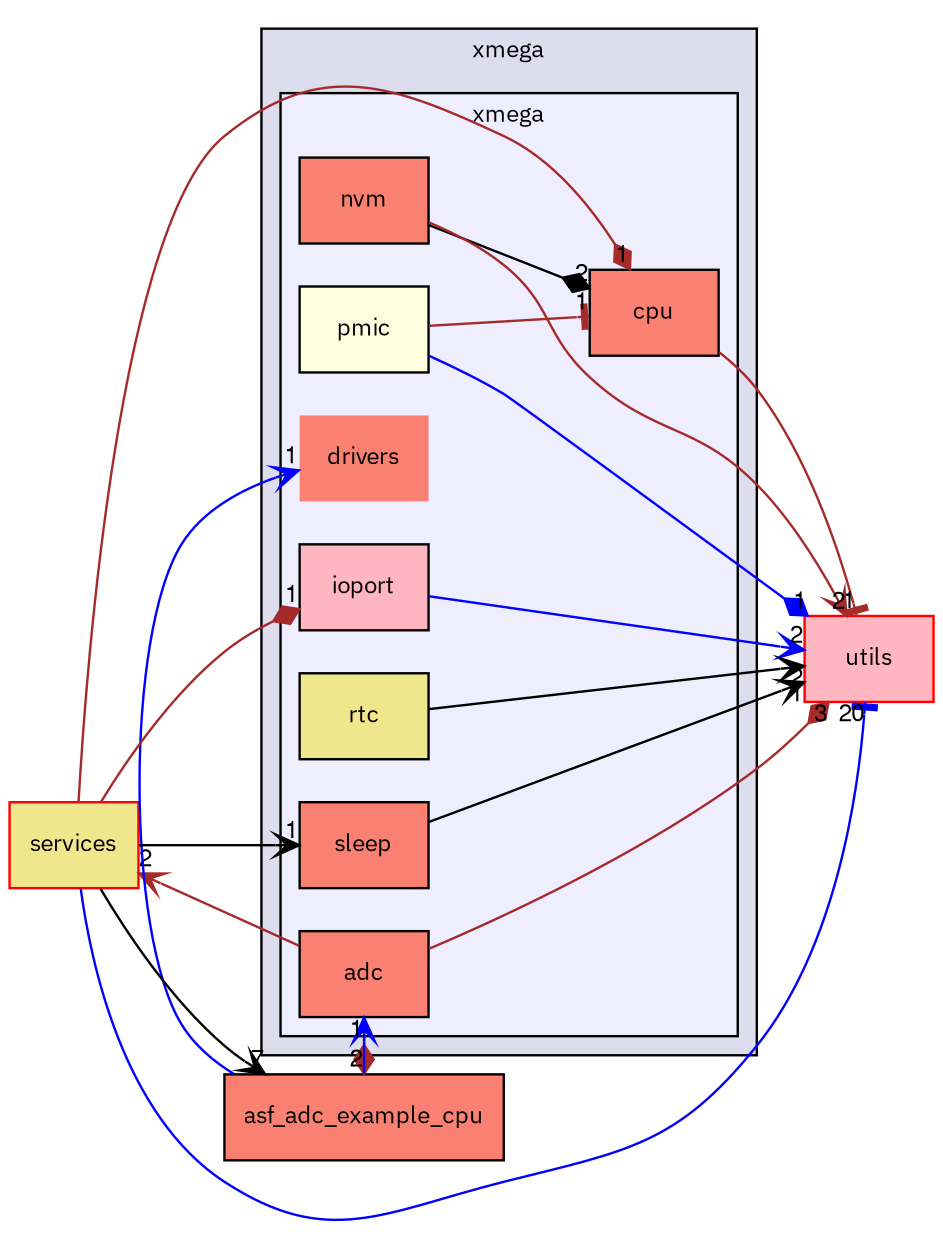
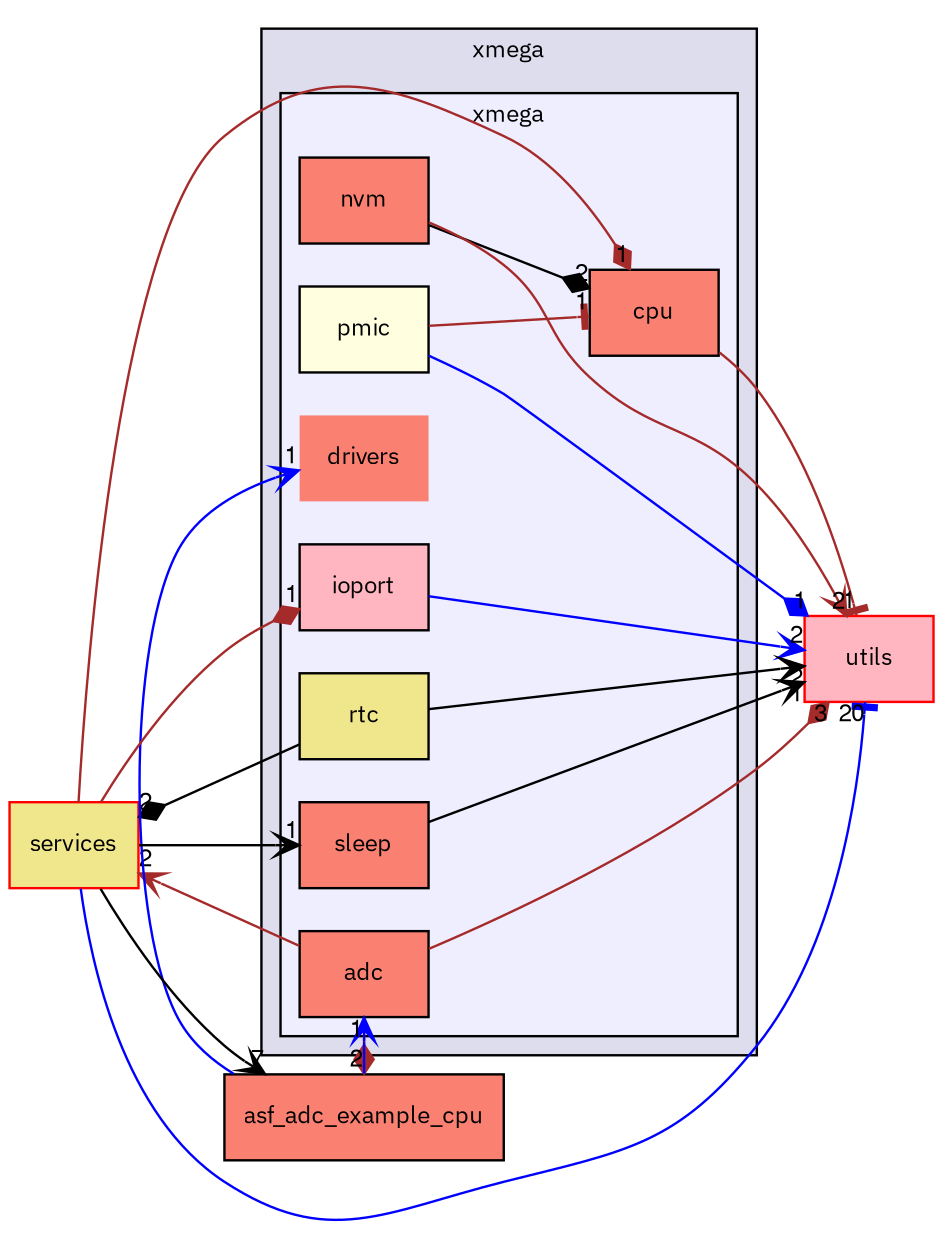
edge "rtc" -> "services": added
